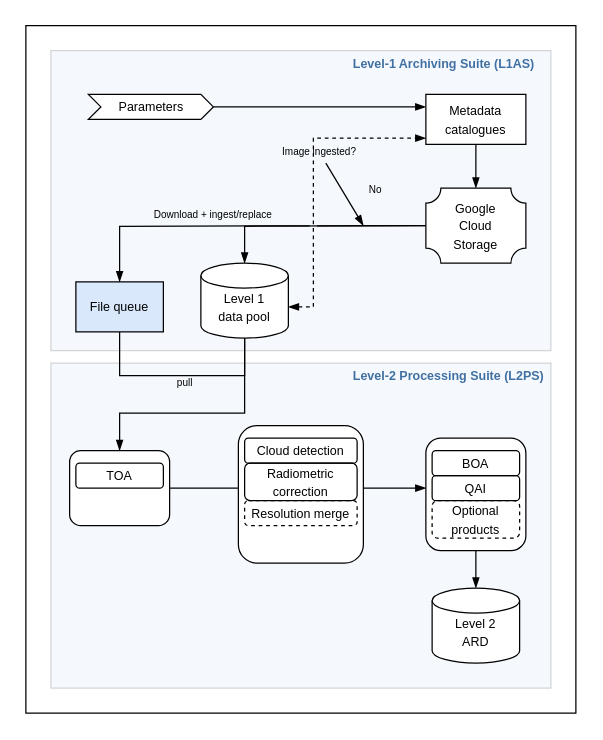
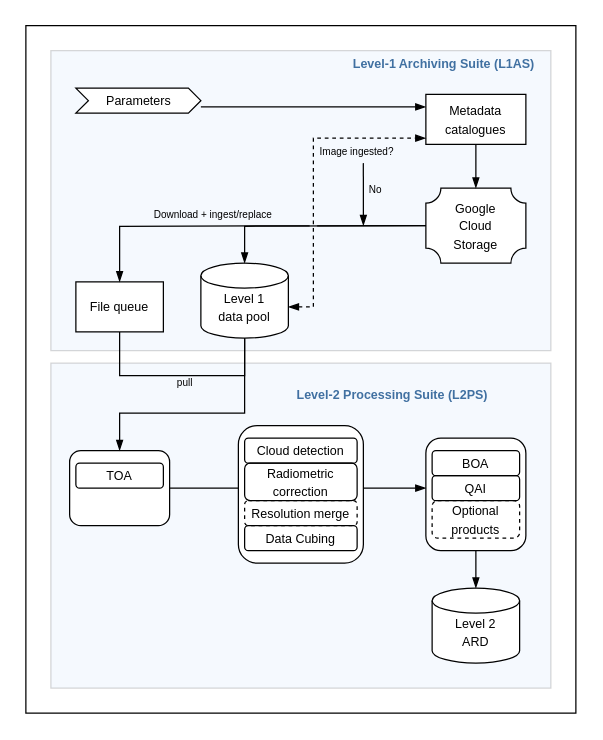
node "Parameters": moved (151, 107) -> (138, 101)
node "Image ingested?": moved (319, 151) -> (357, 151)
node "File queue": fillcolor #dae8fc -> #ffffff
node "Level-2 Processing Suite (L2PS)": moved (451, 376) -> (394, 394)
node "Data Cubing": added
